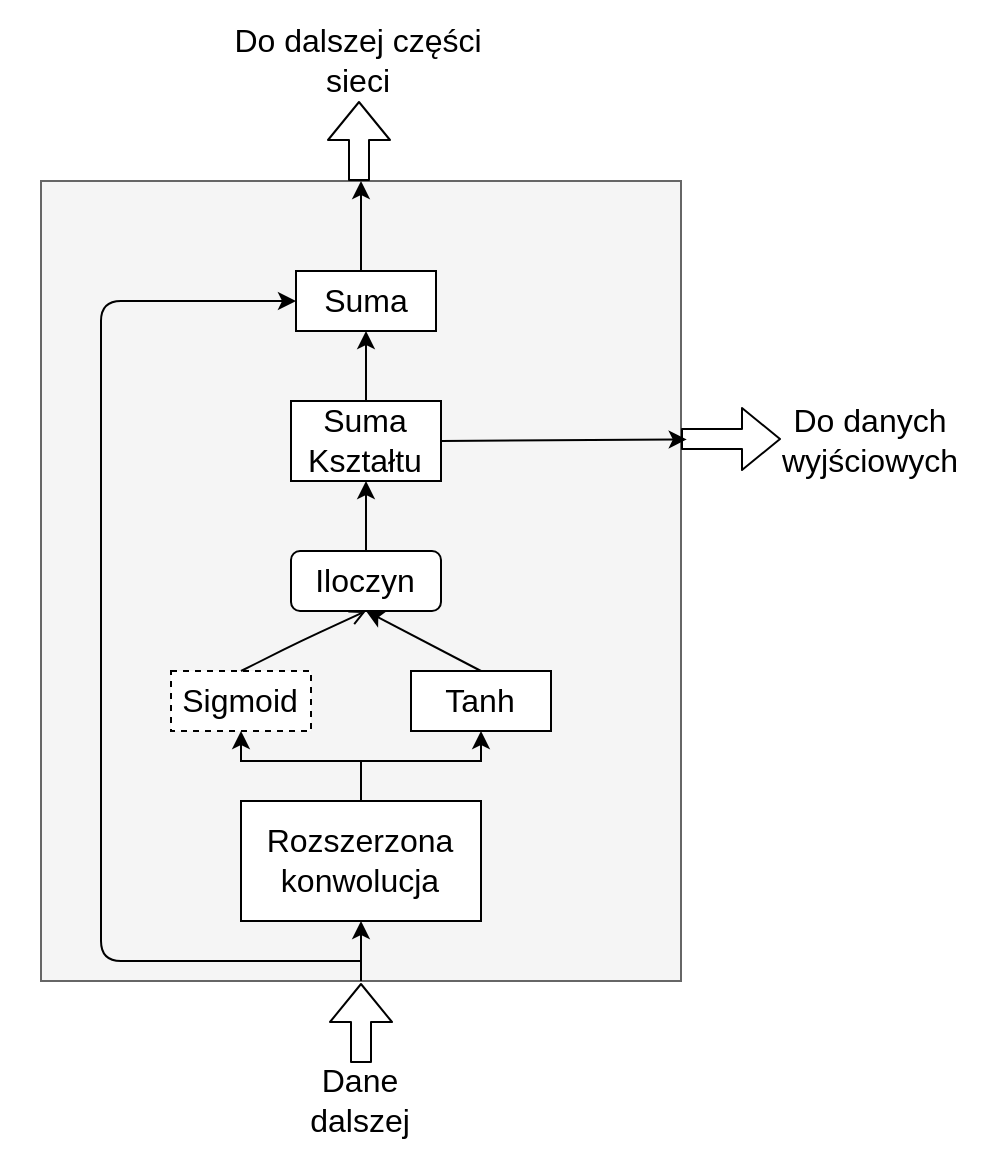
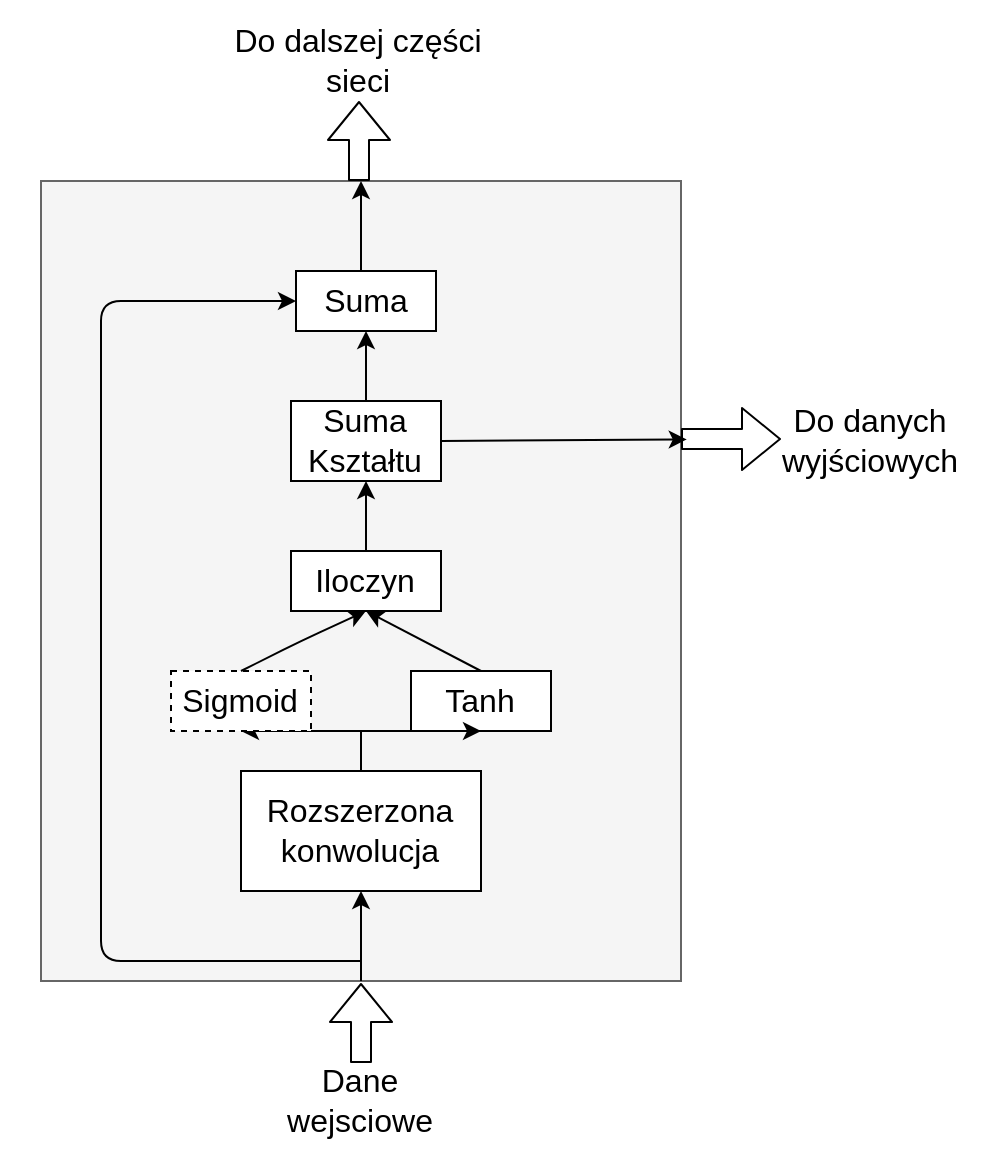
node "Iloczyn": shape rounded rectangle -> rectangle
edge "Sigmoid" -> "Iloczyn": arrowhead open -> classic
node "Rozszerzona konwolucja": moved (361, 861) -> (361, 831)
node "Dane dalszej": label "Dane dalszej" -> "Dane wejsciowe"
